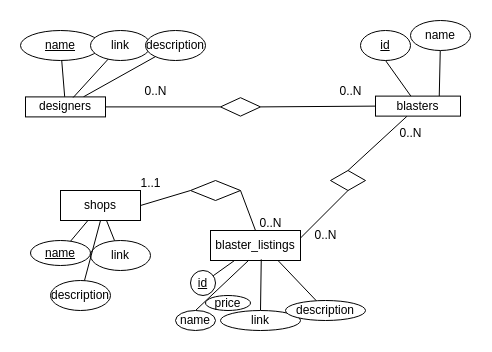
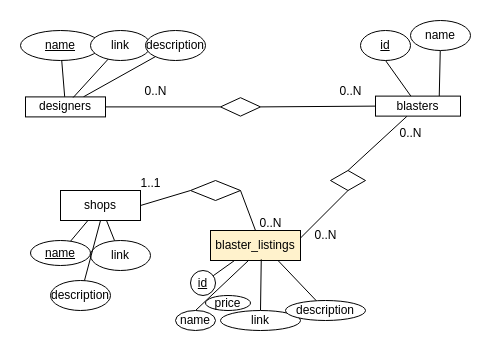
node "blaster_listings": fillcolor #ffffff -> #fff2cc
